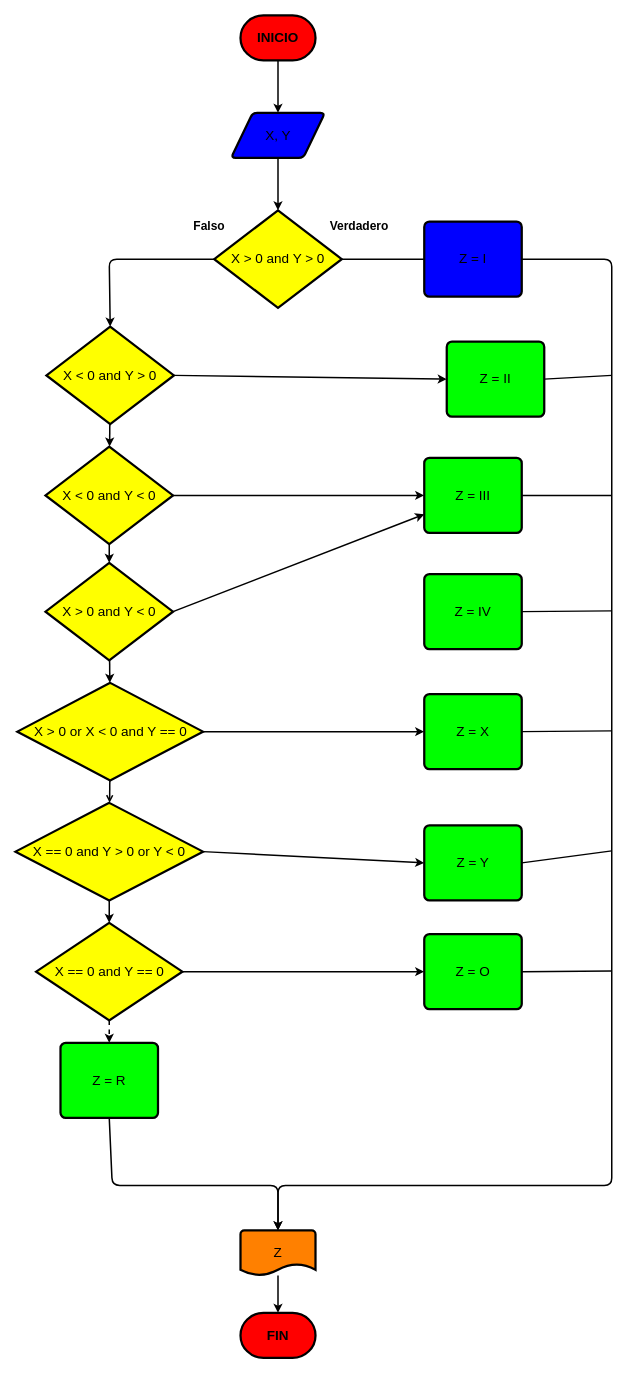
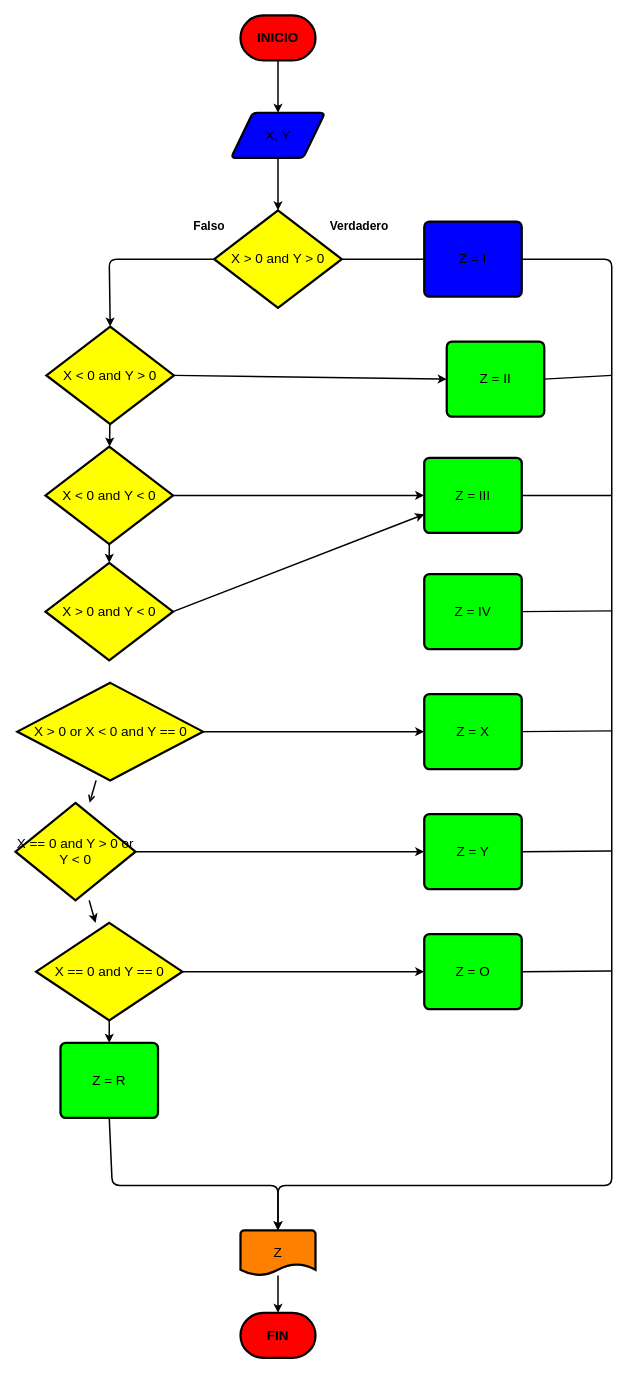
edge "X > 0 and Y < 0" -> "X > 0 or X < 0 and Y == 0": removed
node "X == 0 and Y > 0 or Y < 0": size 188x98 -> 120x98
node "Z = Y": moved (473, 863) -> (473, 852)
edge "X == 0 and Y == 0" -> "Z = R": style dashed -> solid
